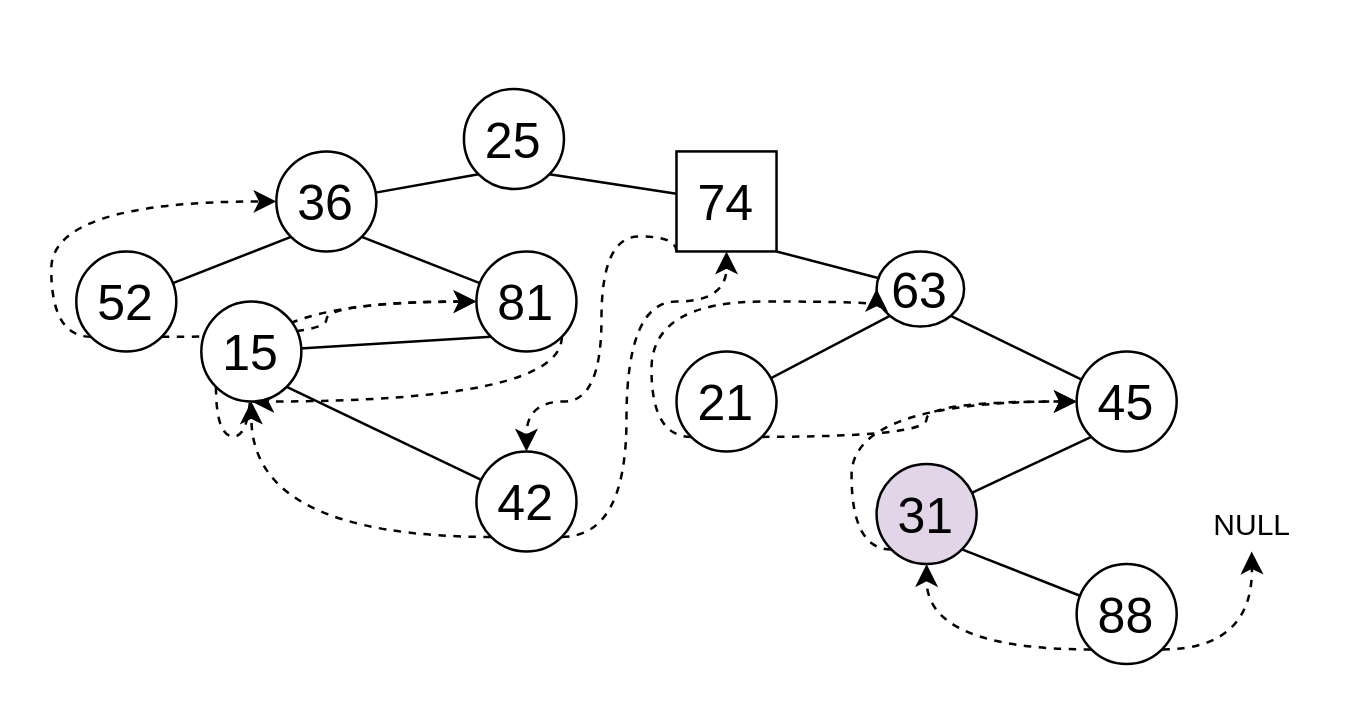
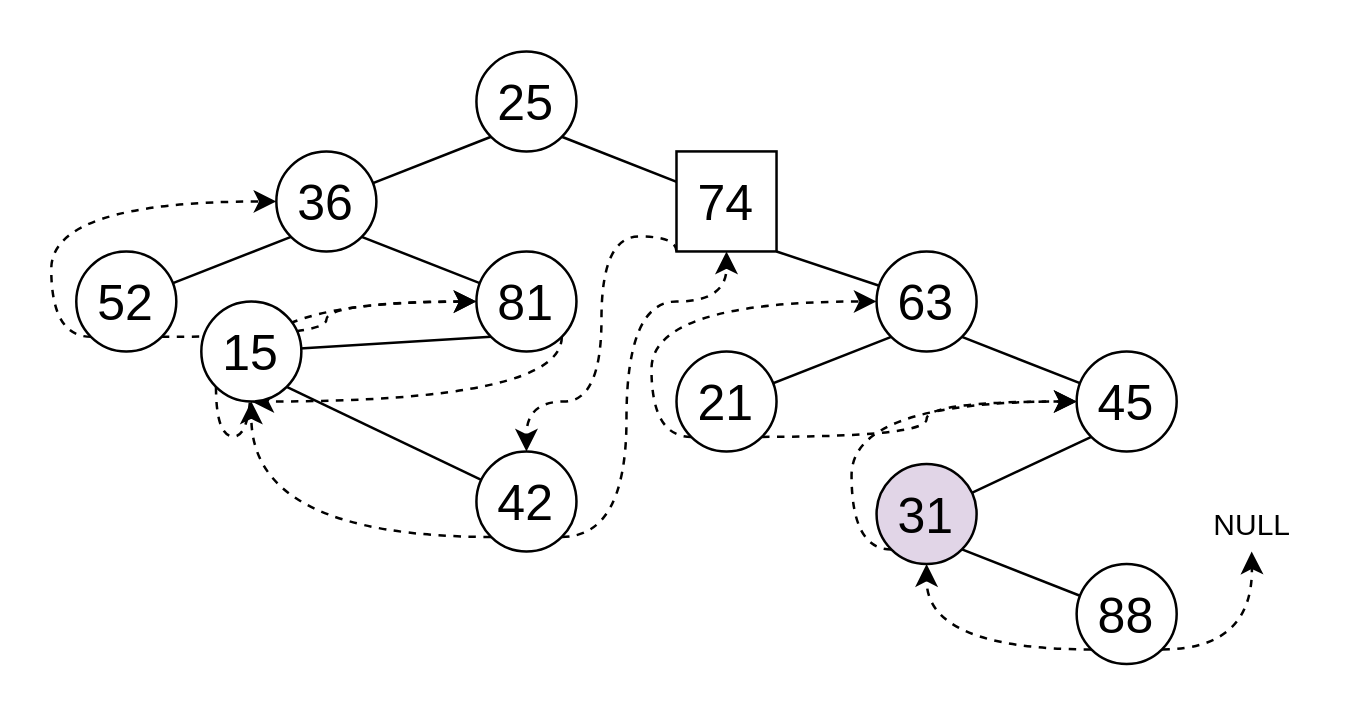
node "25": moved (514, 139) -> (526, 101)
node "63": size 88x75 -> 100x100
